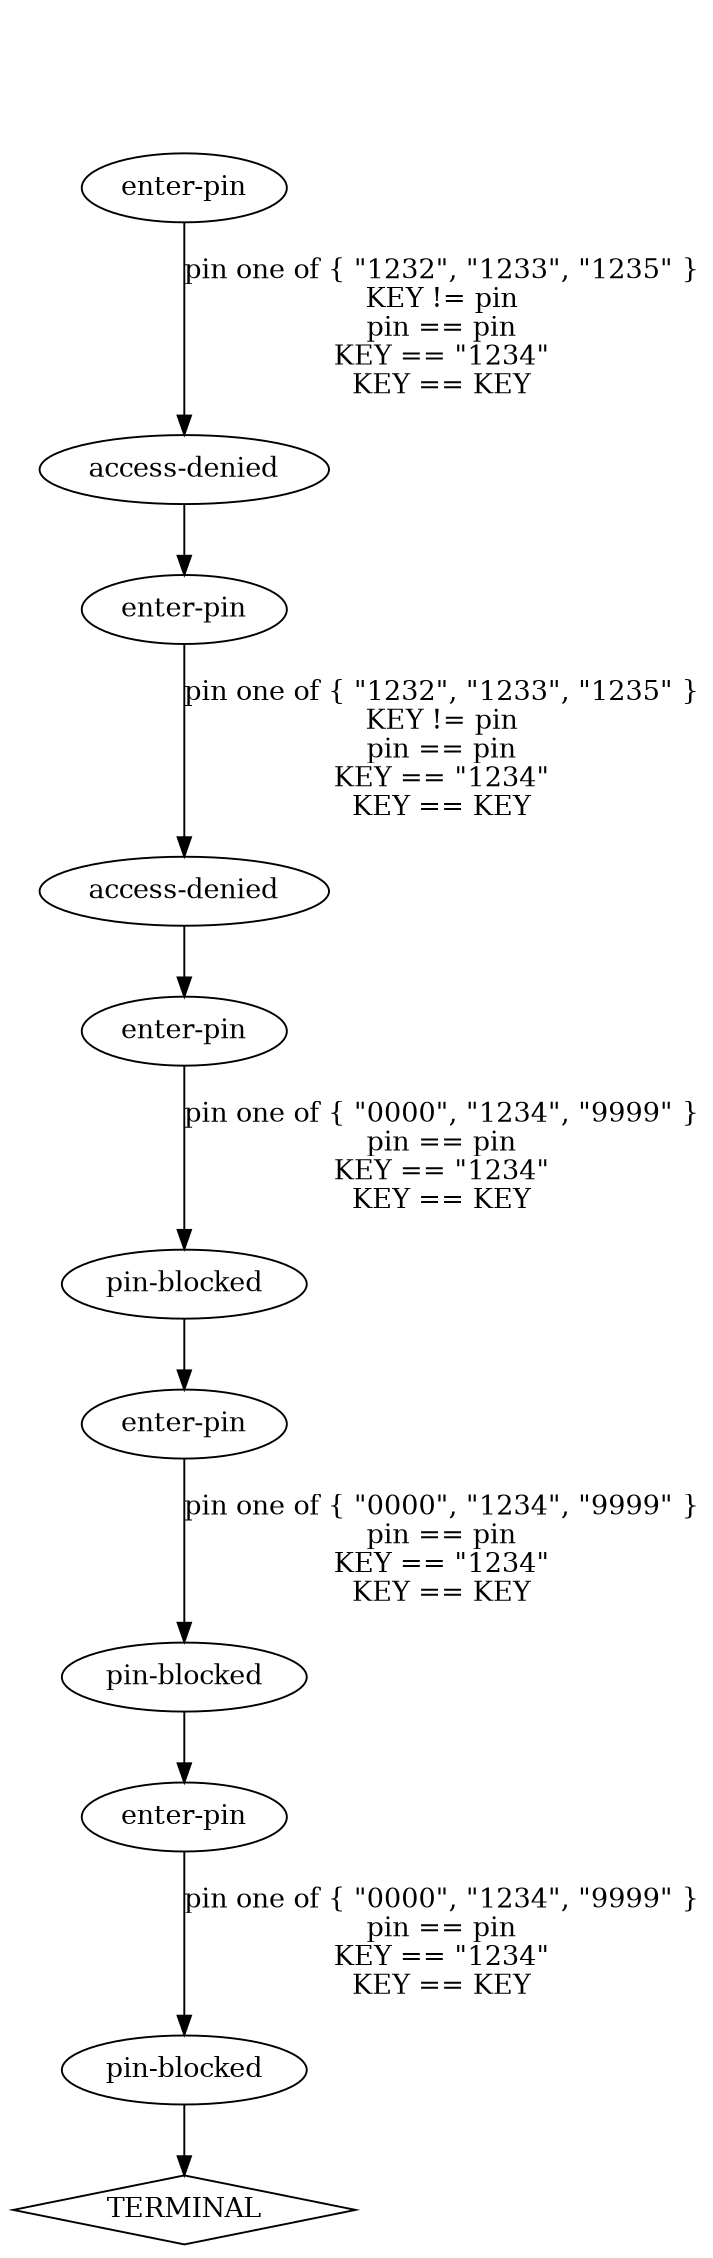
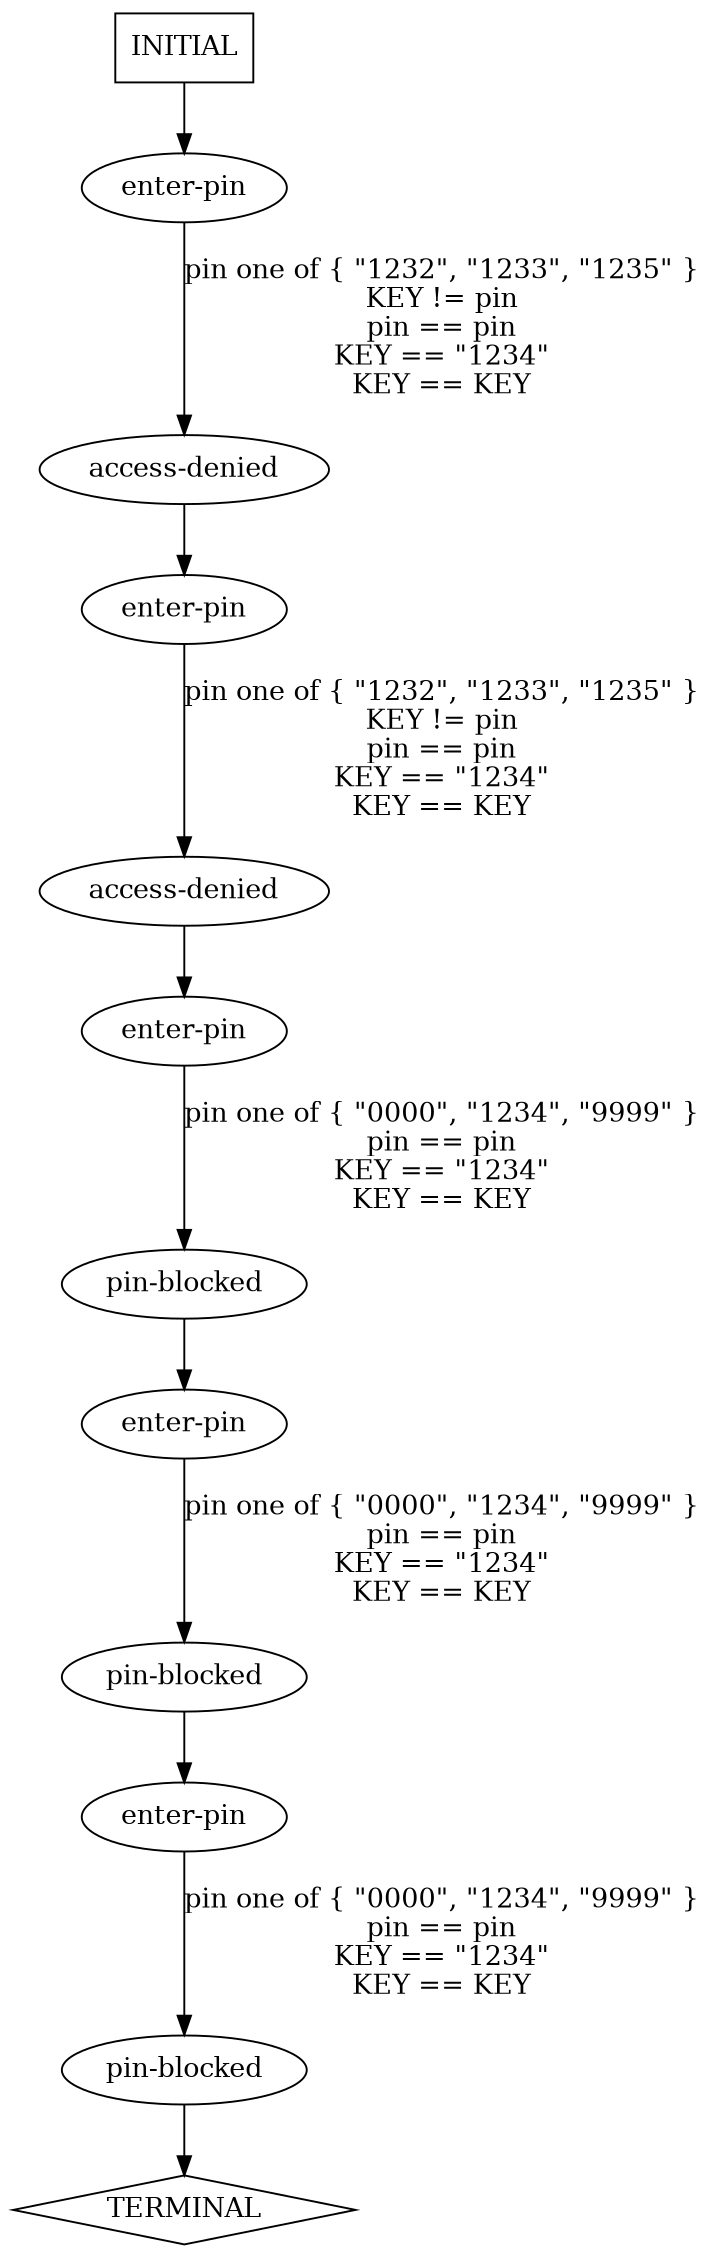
node "INITIAL": added
